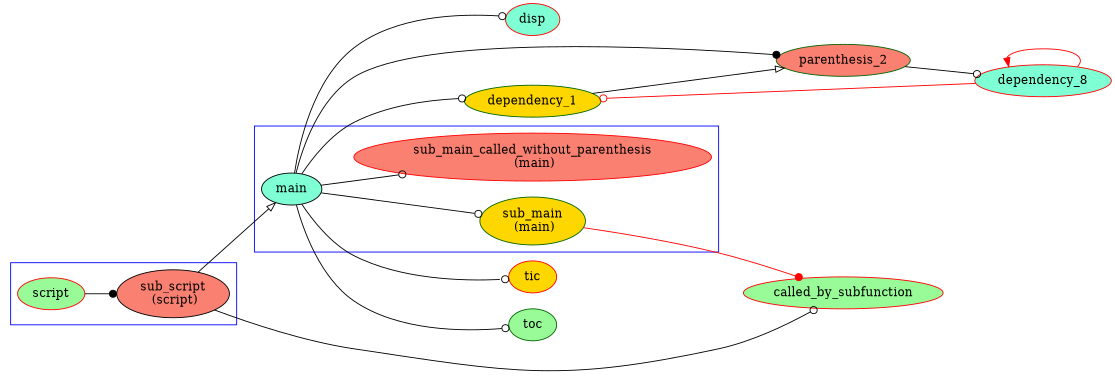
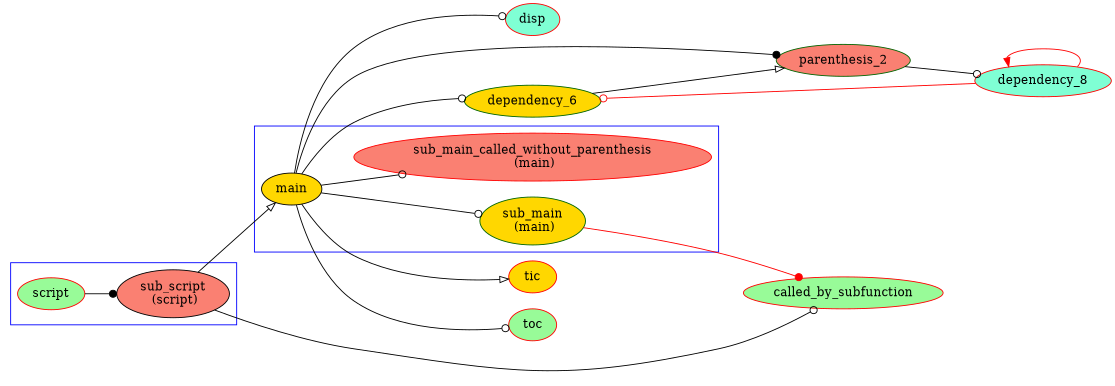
node "dependency_1": label "dependency_1" -> "dependency_6"
node "main": fillcolor aquamarine -> gold
edge "main" -> "tic": arrowhead odot -> onormal
node "toc": color darkgreen -> red
